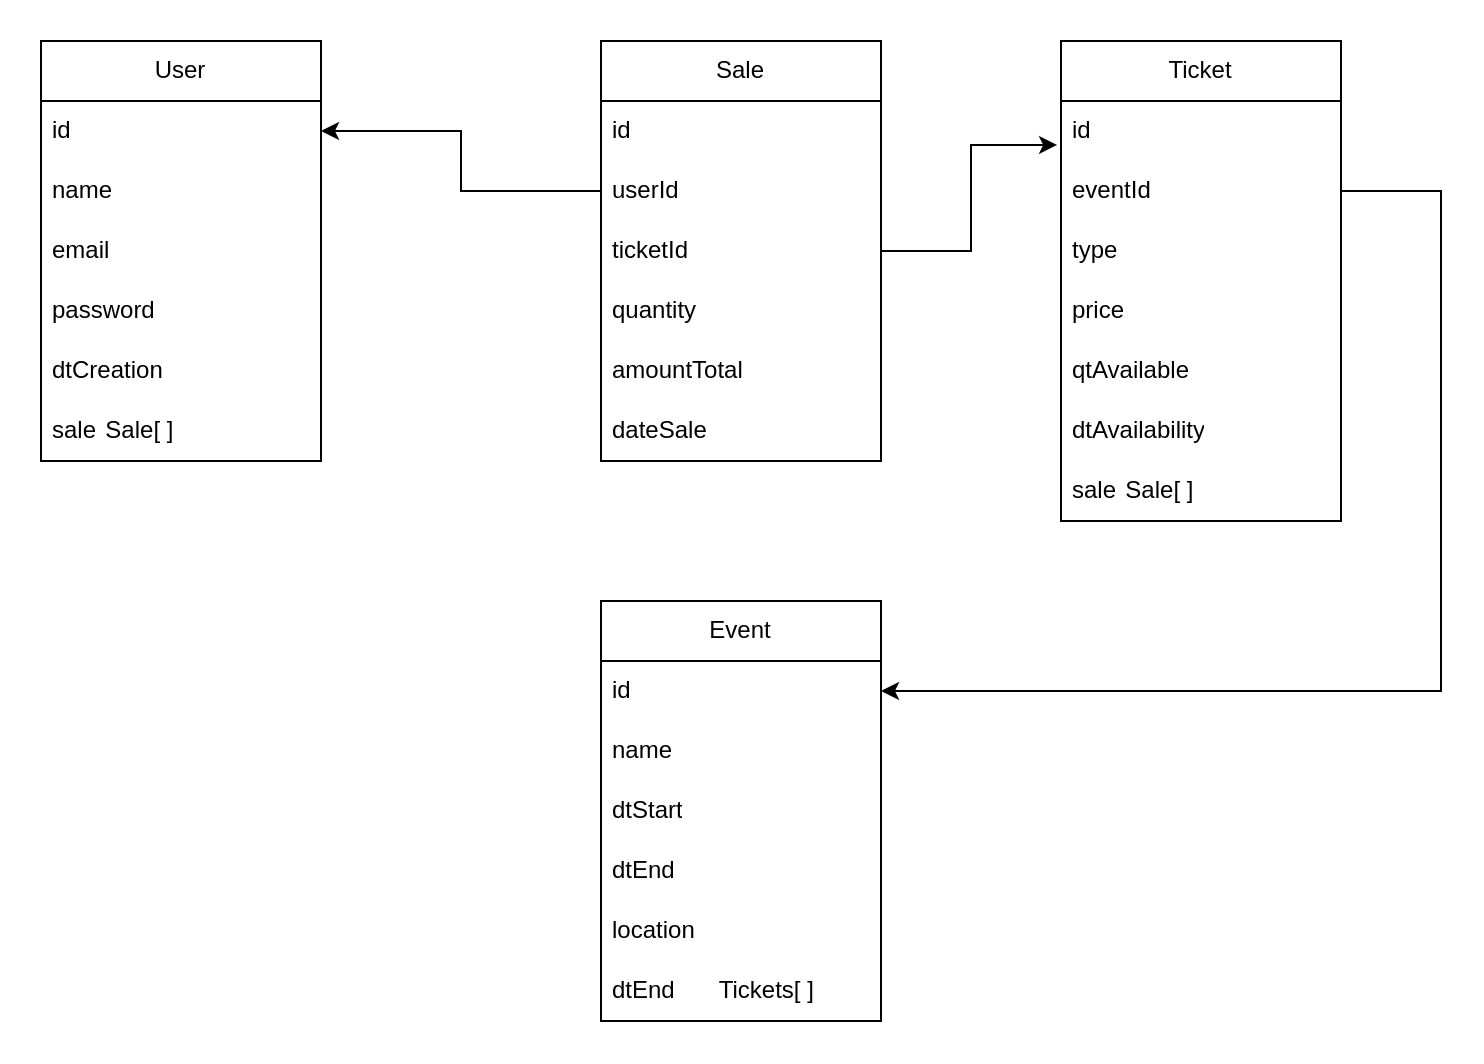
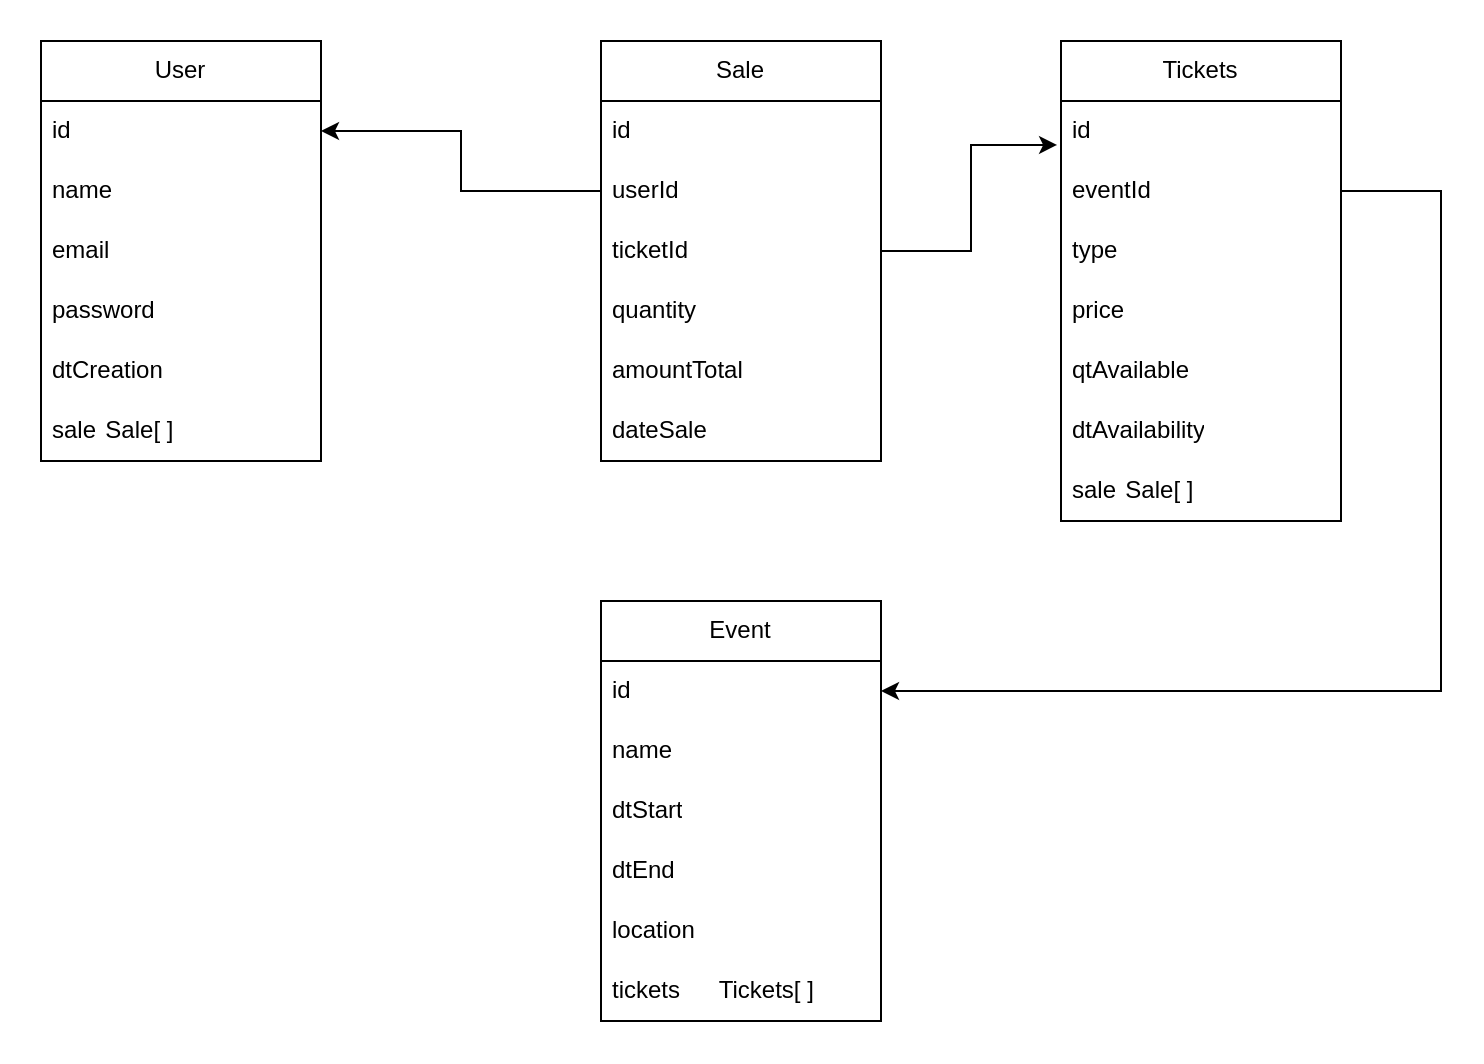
node "Ticket": label "Ticket" -> "Tickets"
node "dtEnd Tickets[ ]": label "dtEnd Tickets[ ]" -> "tickets Tickets[ ]"
